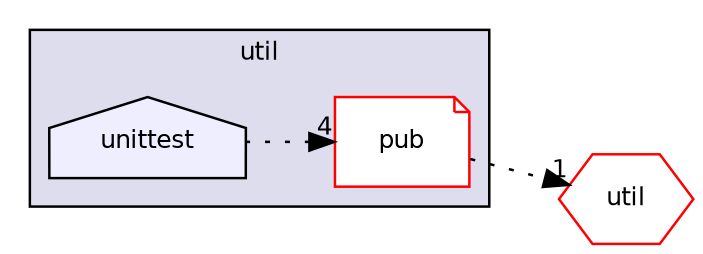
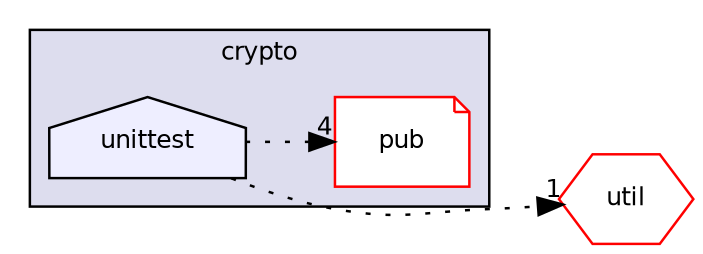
cluster "util": label "util" -> "crypto"
edge "pub" -> "util": now "unittest" -> "util"
